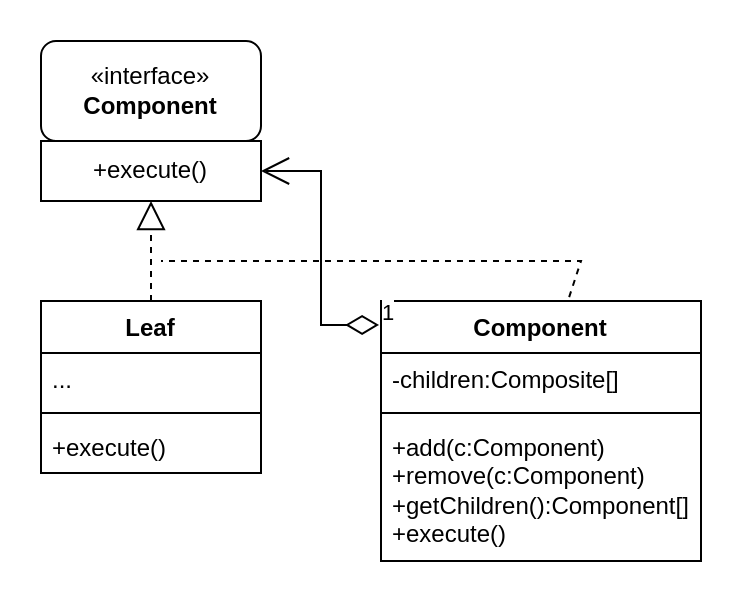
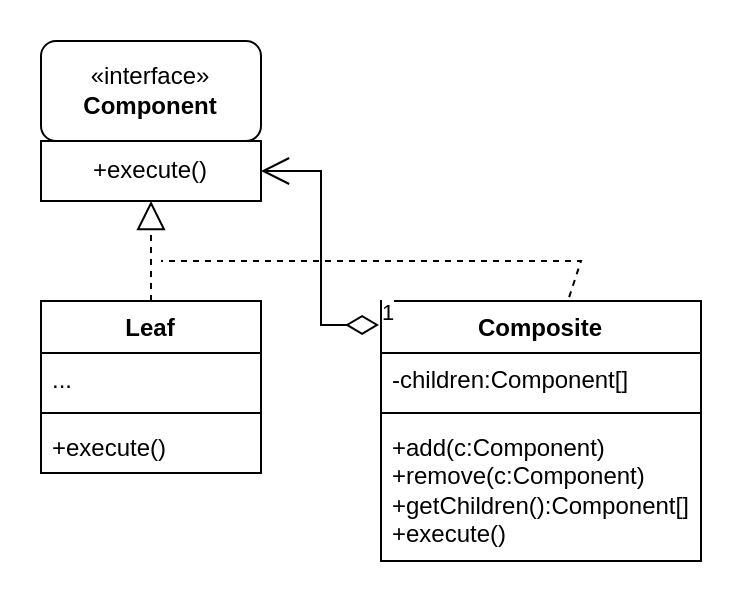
node "Component": label "Component" -> "Composite"
node "-children:Composite[]": label "-children:Composite[]" -> "-children:Component[]"
